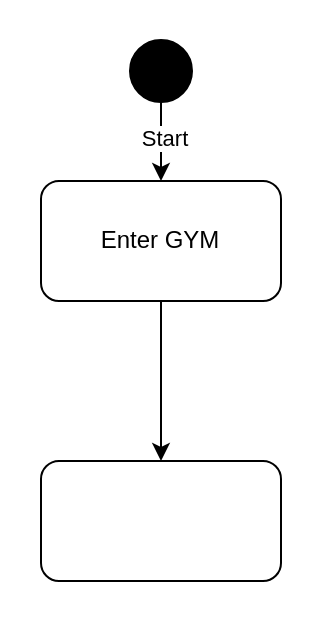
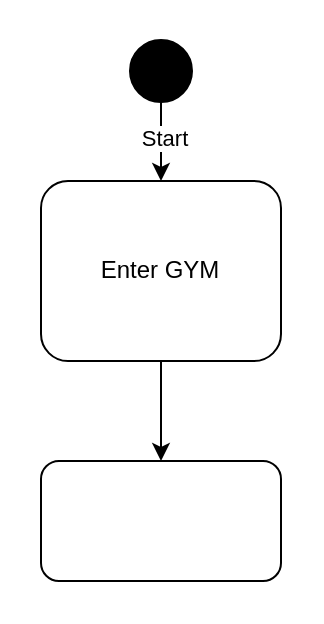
node "Enter GYM": size 240x120 -> 240x180
